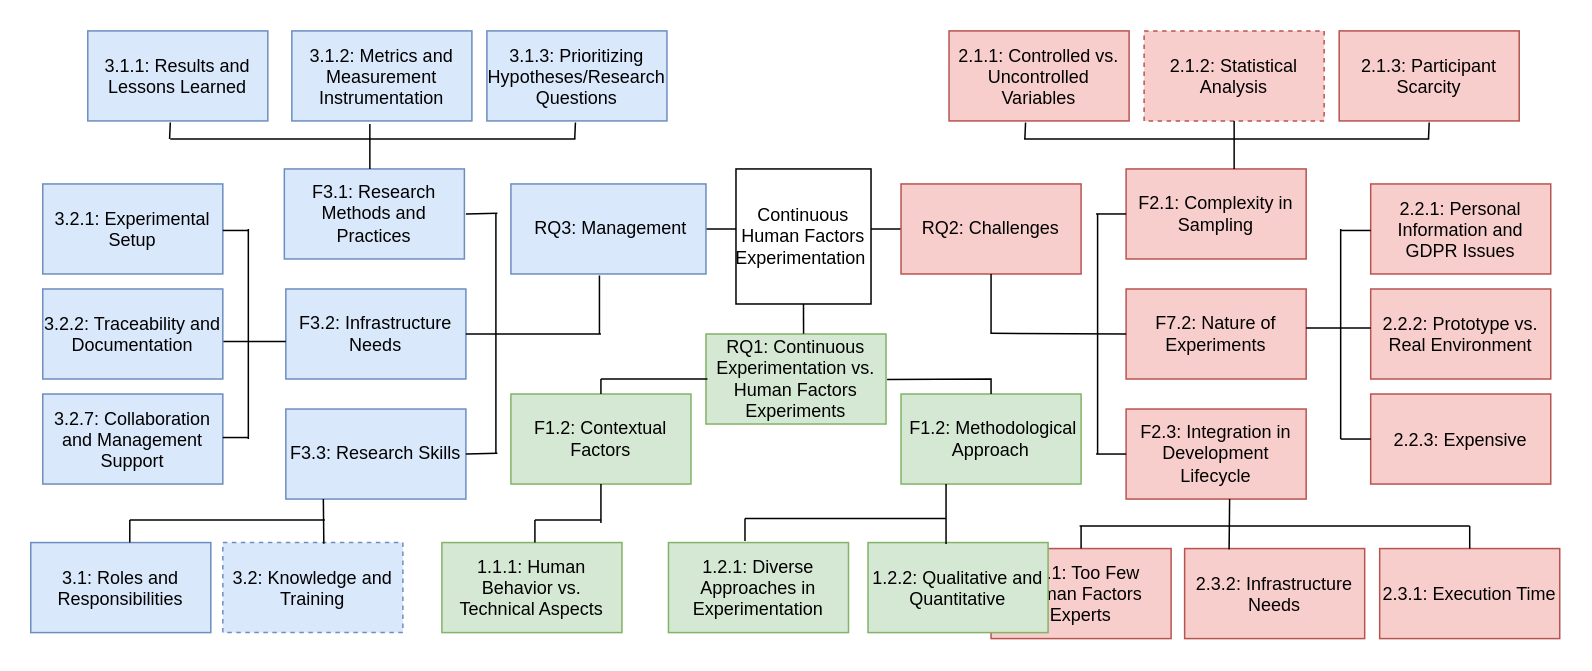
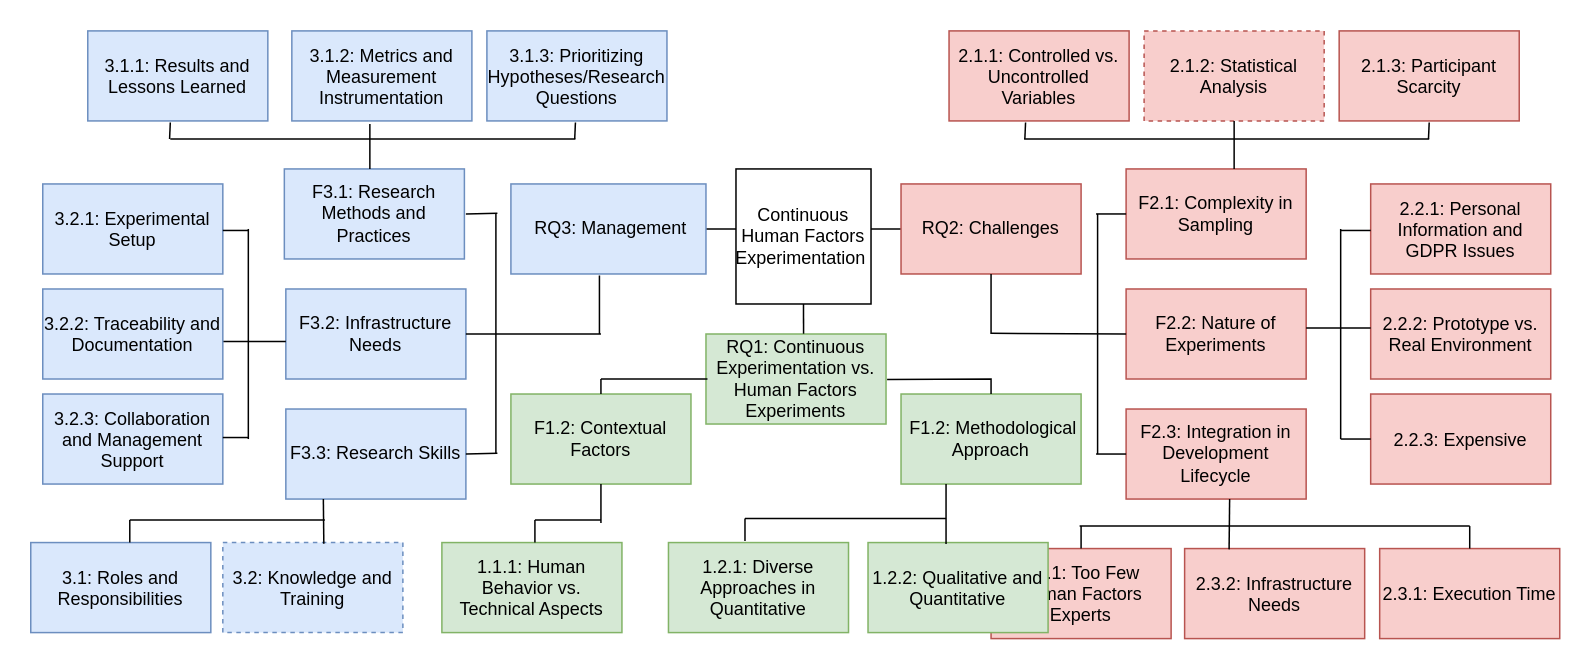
node "F7.2: Nature of Experiments": label "F7.2: Nature of Experiments" -> "F2.2: Nature of Experiments"
node "3.2.7: Collaboration and Management Support": label "3.2.7: Collaboration and Management Support" -> "3.2.3: Collaboration and Management Support"
node "1.2.1: Diverse Approaches in Experimentation": label "1.2.1: Diverse Approaches in Experimentation" -> "1.2.1: Diverse Approaches in Quantitative"
